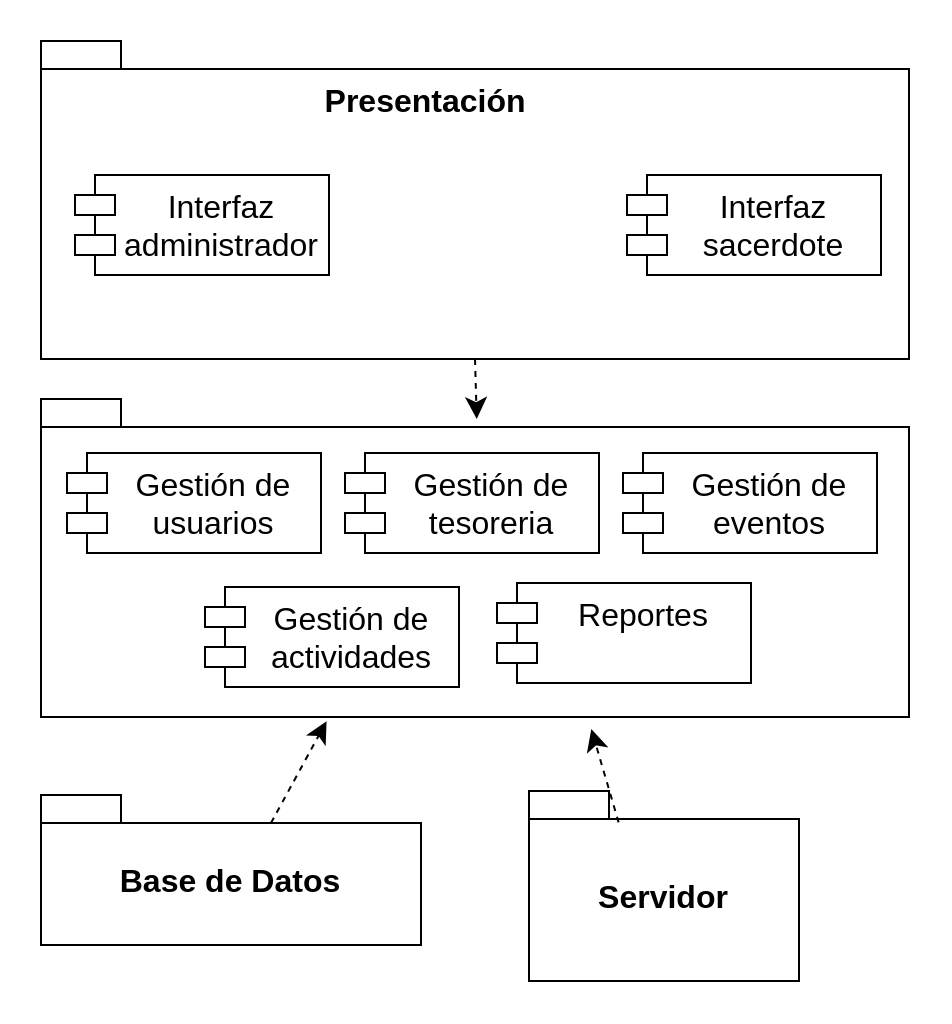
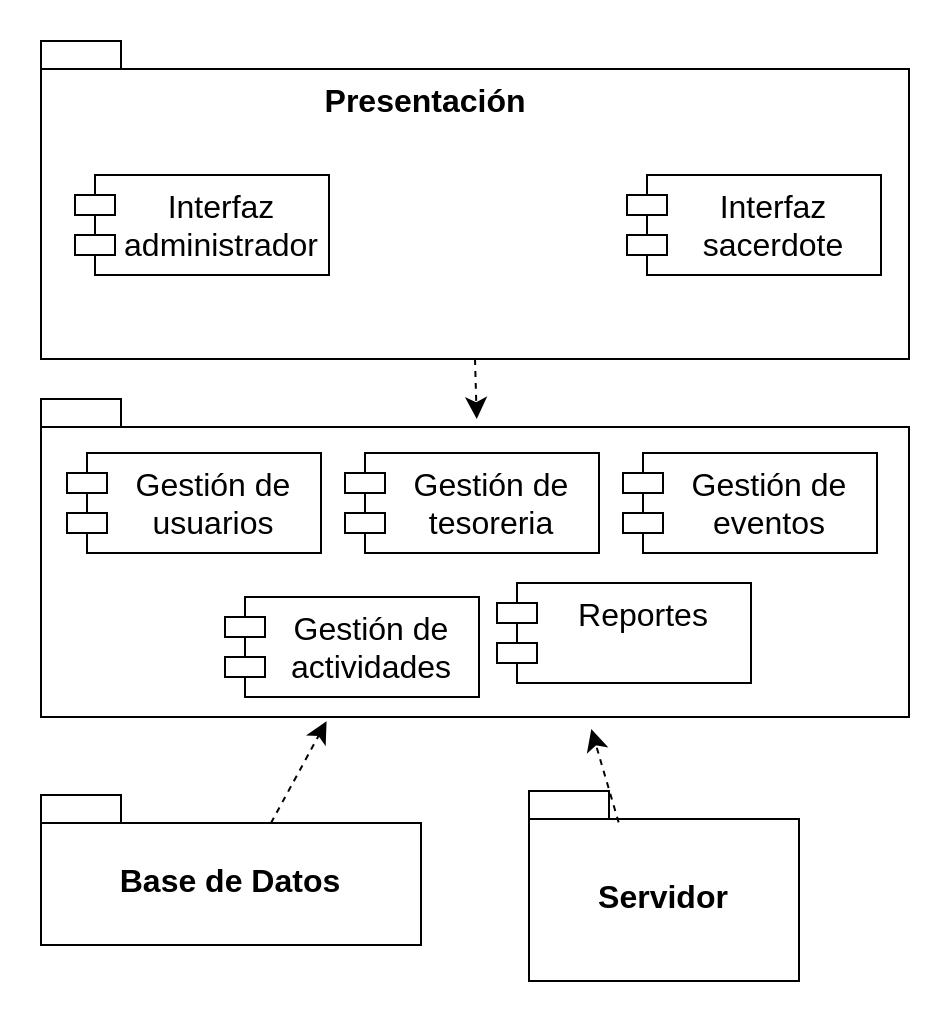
node "Gestión de actividades": moved (332, 637) -> (352, 647)
